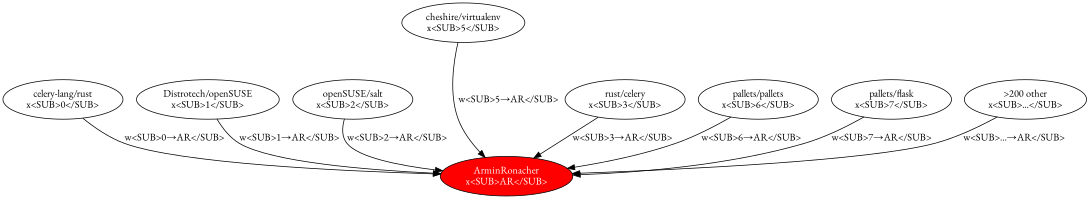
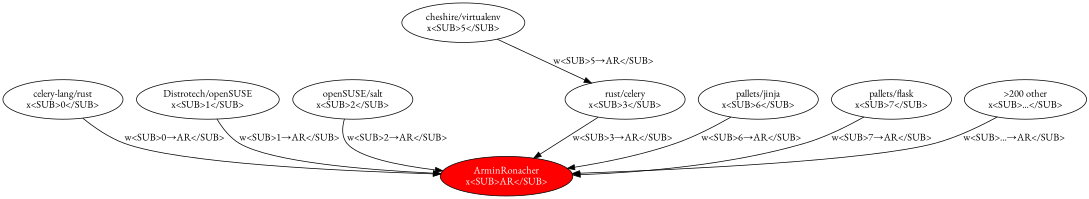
node "pallets/pallets x<SUB>6</SUB>": label "pallets/pallets x<SUB>6</SUB>" -> "pallets/jinja x<SUB>6</SUB>"
edge "cheshire/virtualenv x<SUB>5</SUB>" -> "ArminRonacher x<SUB>AR</SUB>": now "cheshire/virtualenv x<SUB>5</SUB>" -> "rust/celery x<SUB>3</SUB>"
